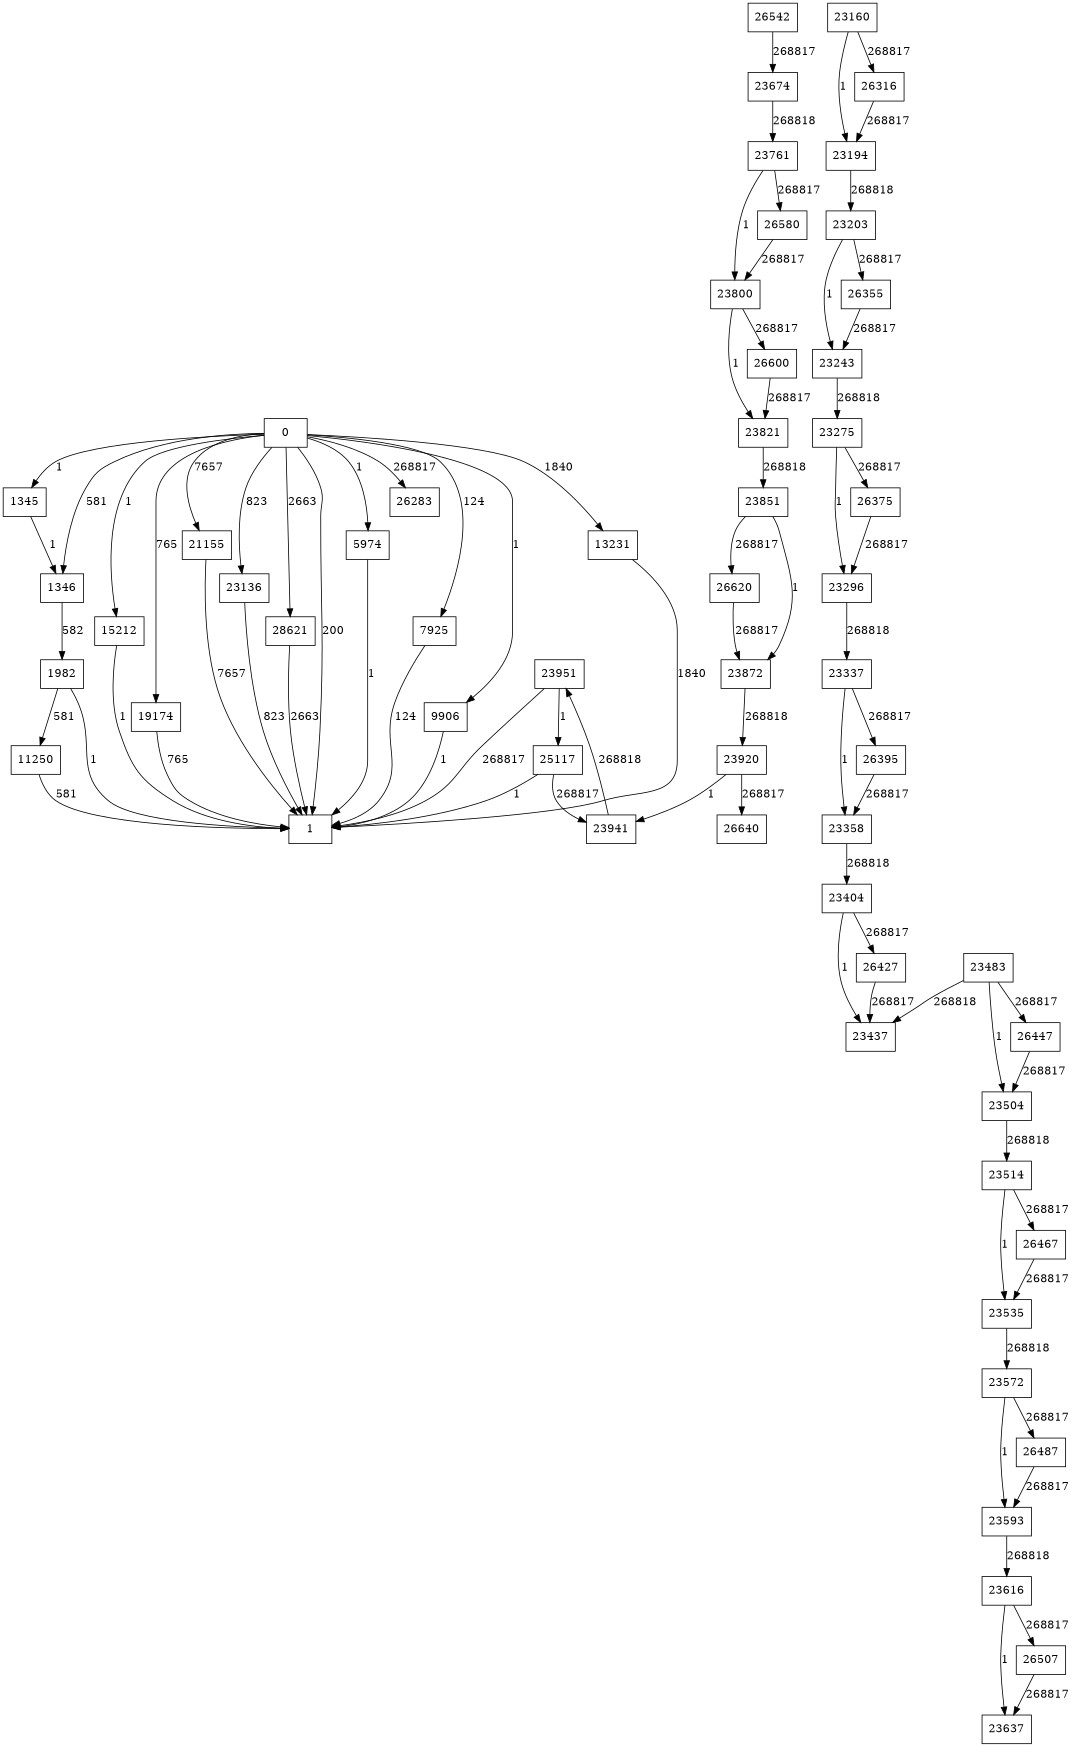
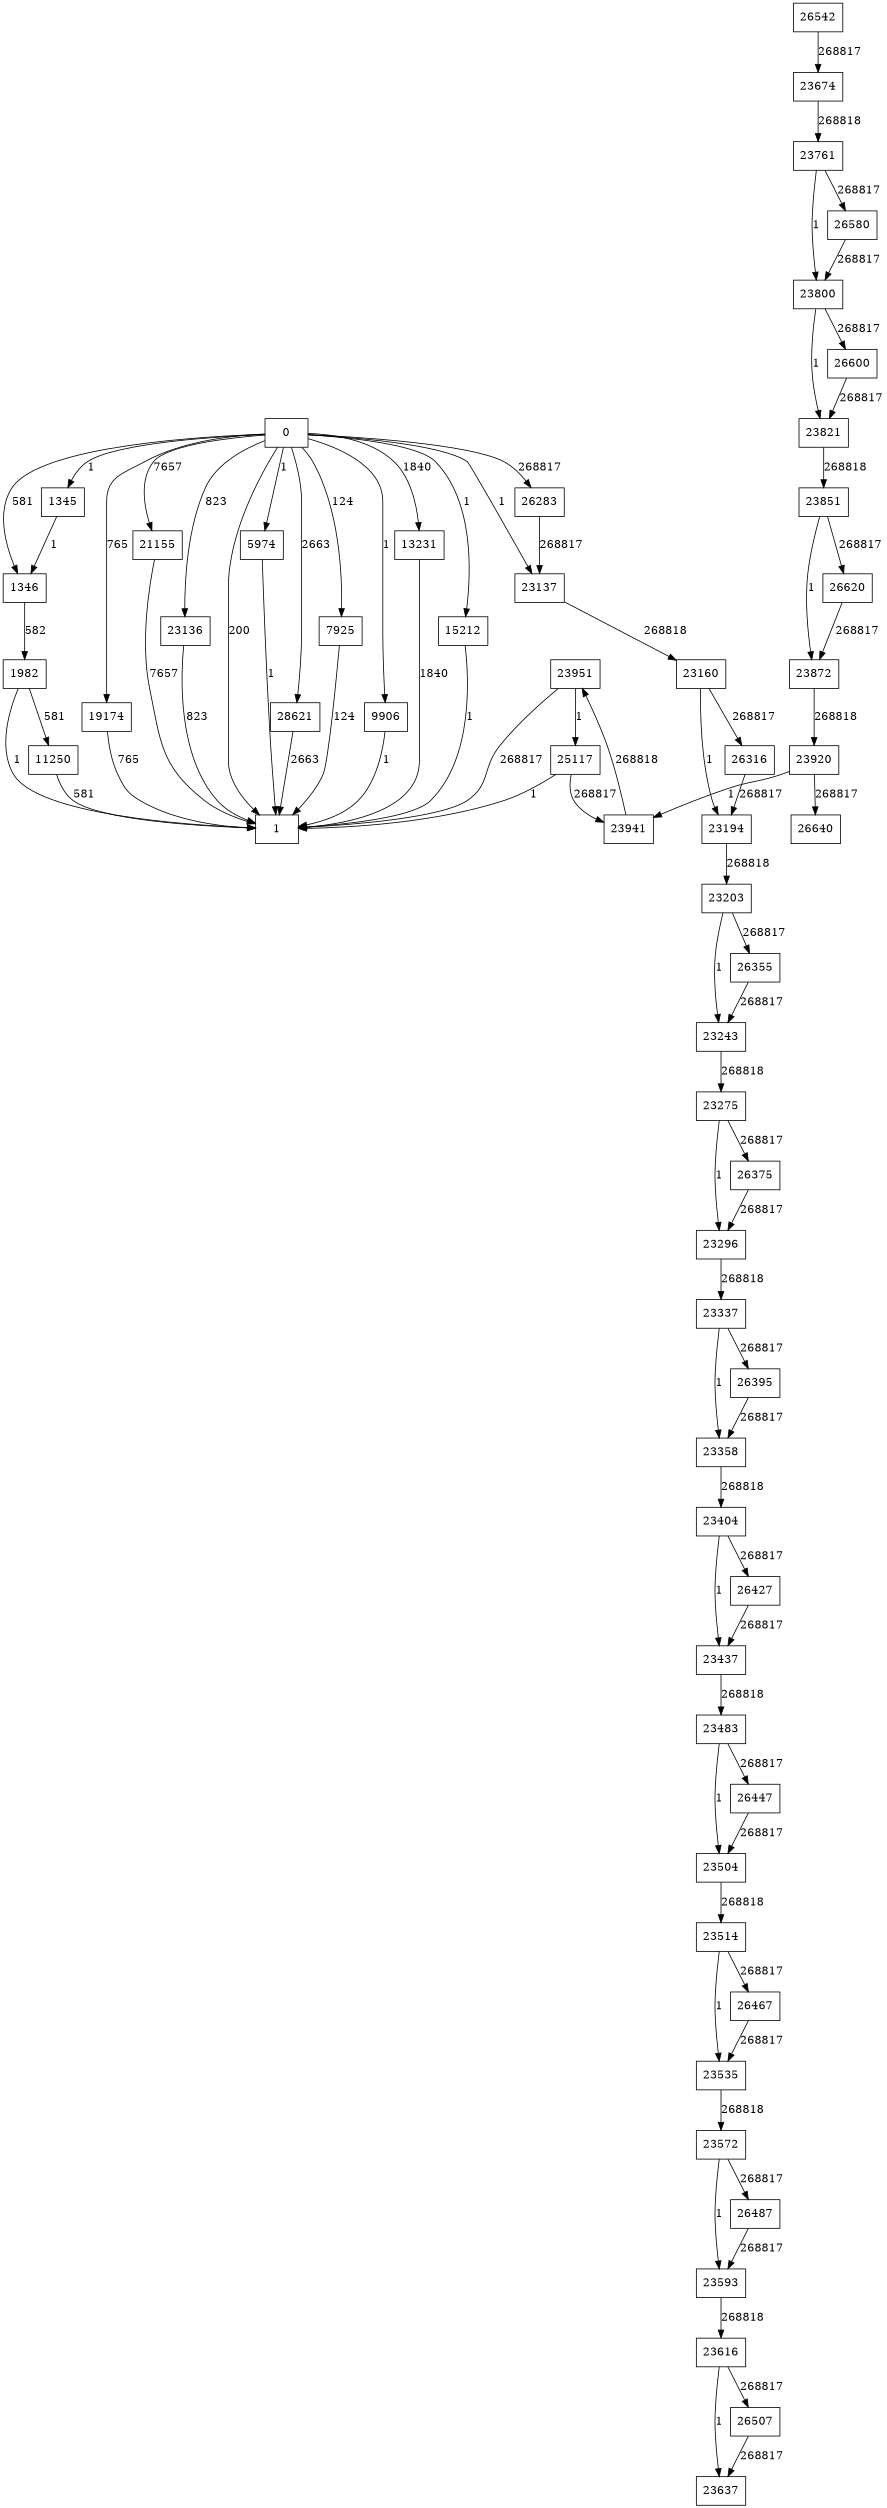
node "23137": added
edge "23483" -> "23437": reversed
